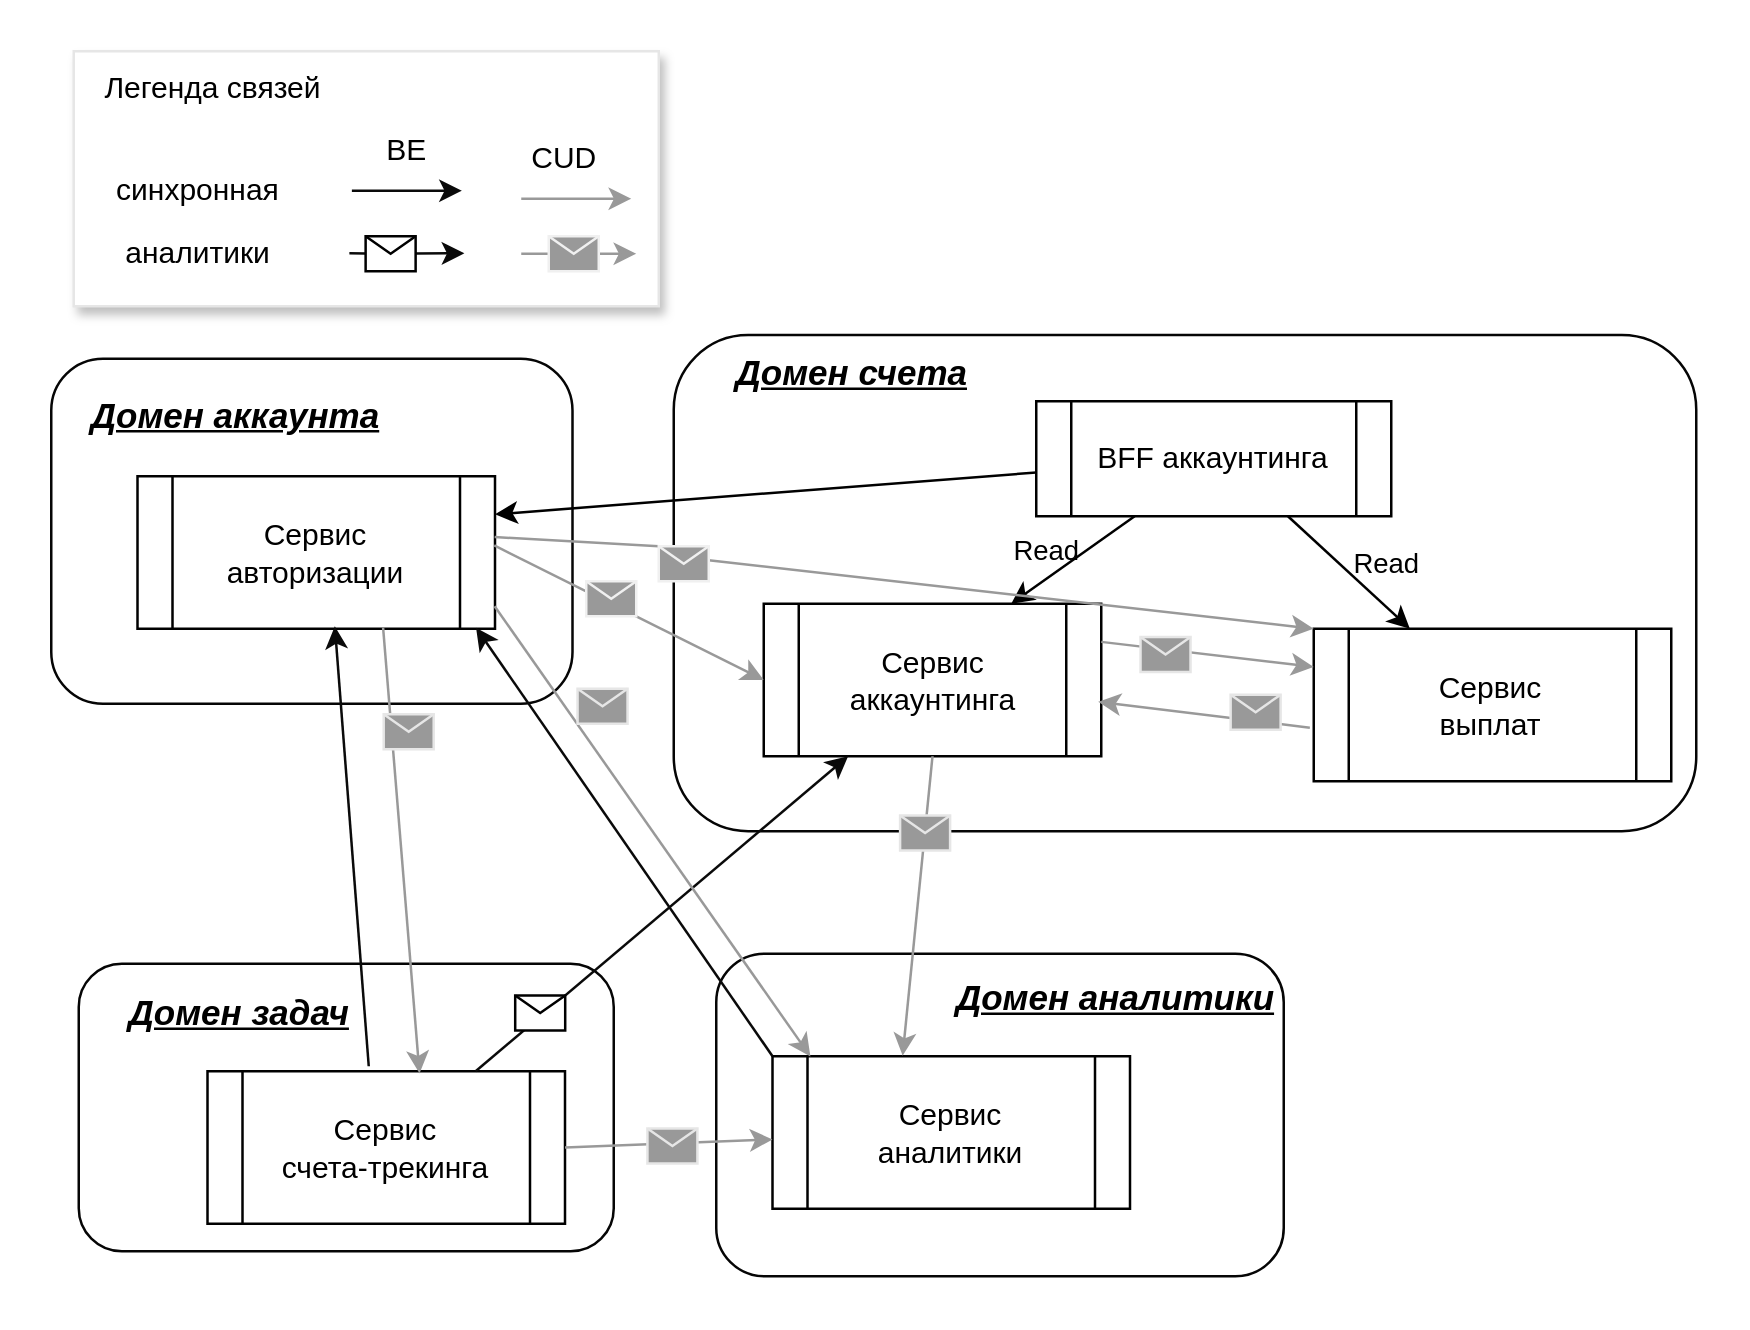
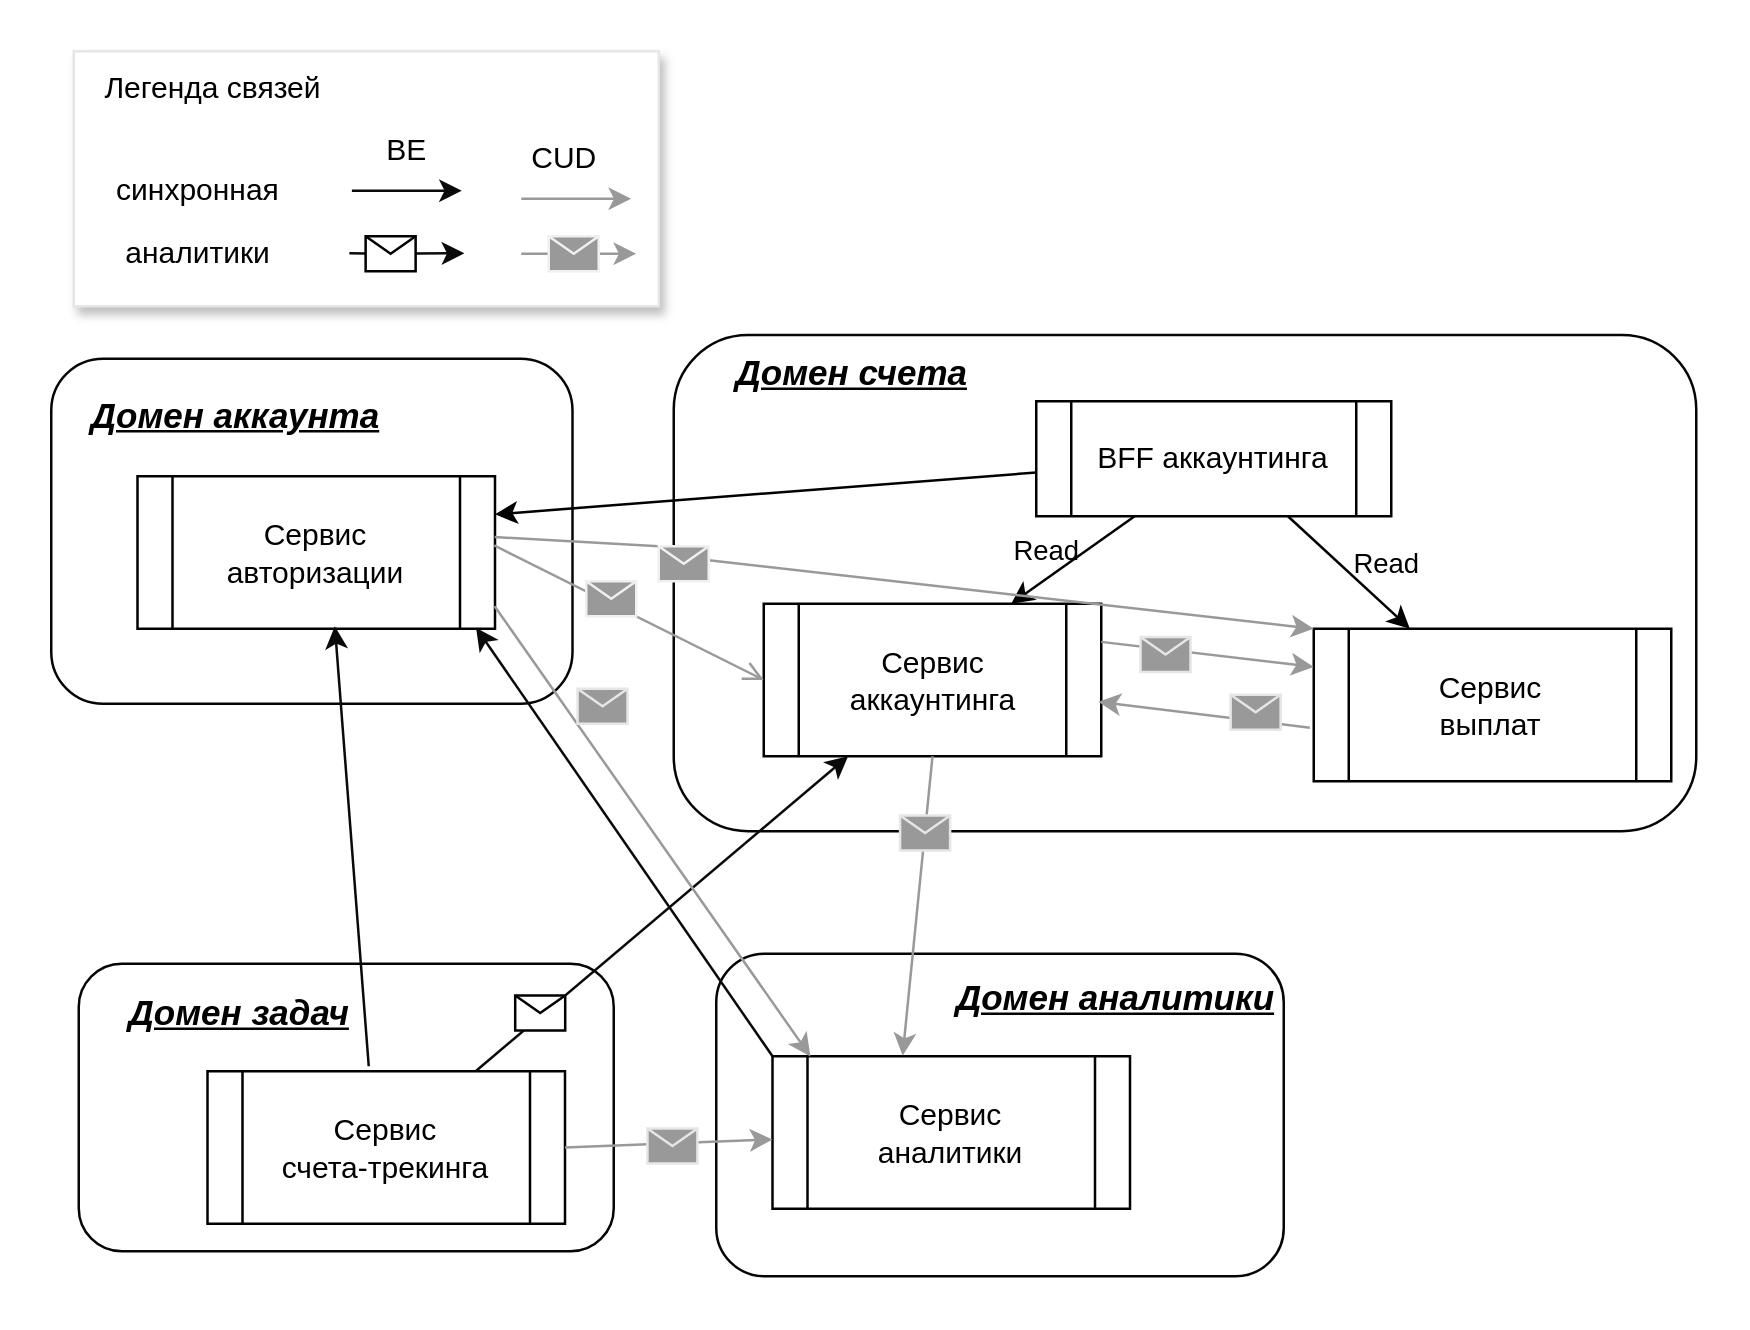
edge "Сервис авторизации" -> "Сервис аккаунтинга": arrowhead classic -> open
edge "Сервис авторизации" -> "Сервис счета-трекинга": removed
